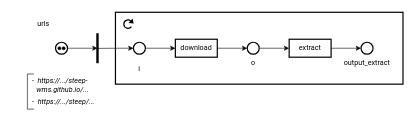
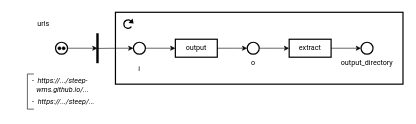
node "download": label "download" -> "output"
node "output_extract": label "output_extract" -> "output_directory"
